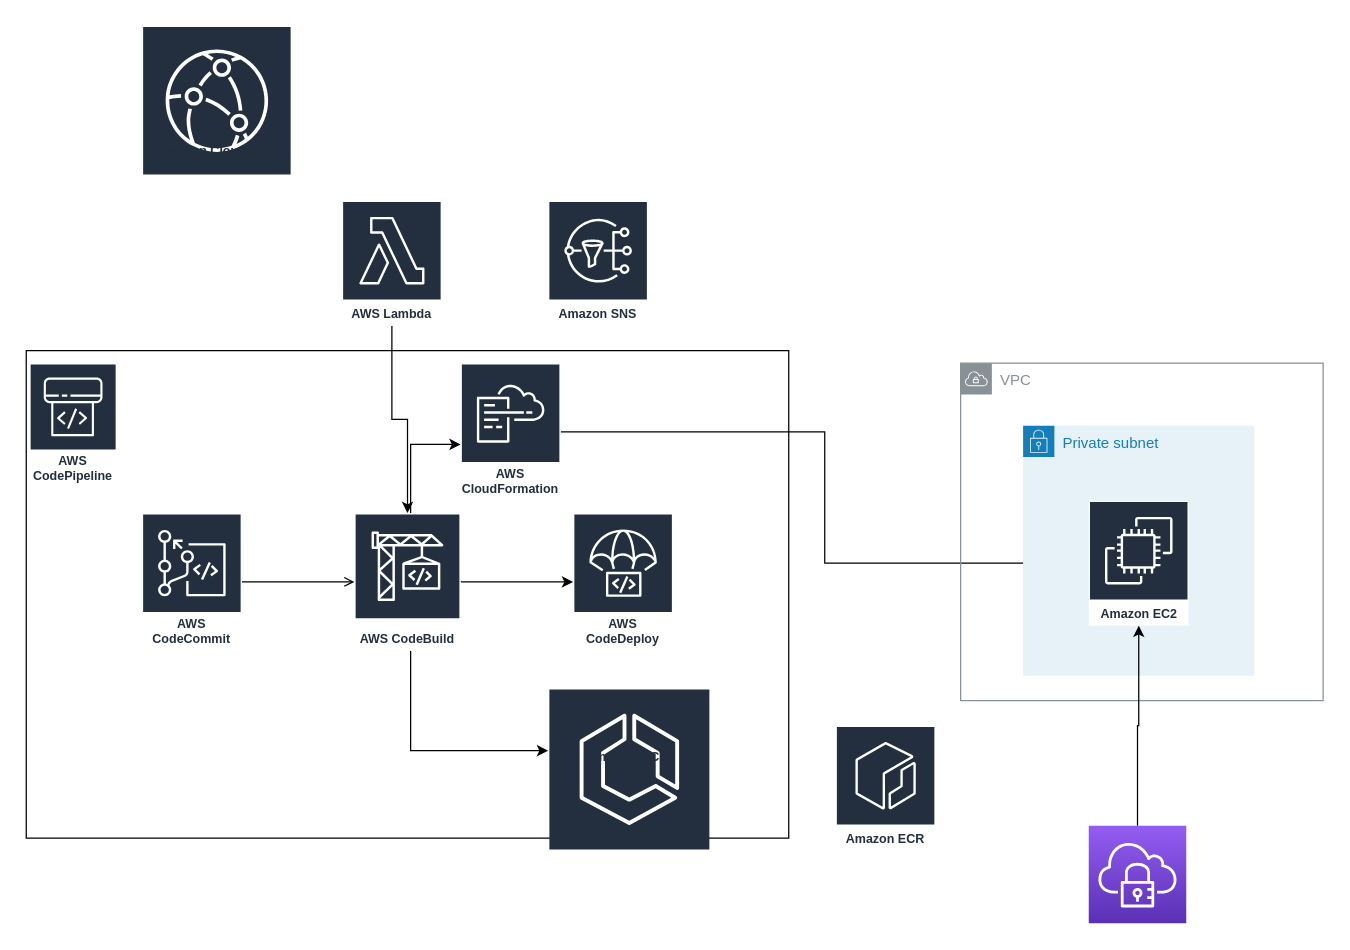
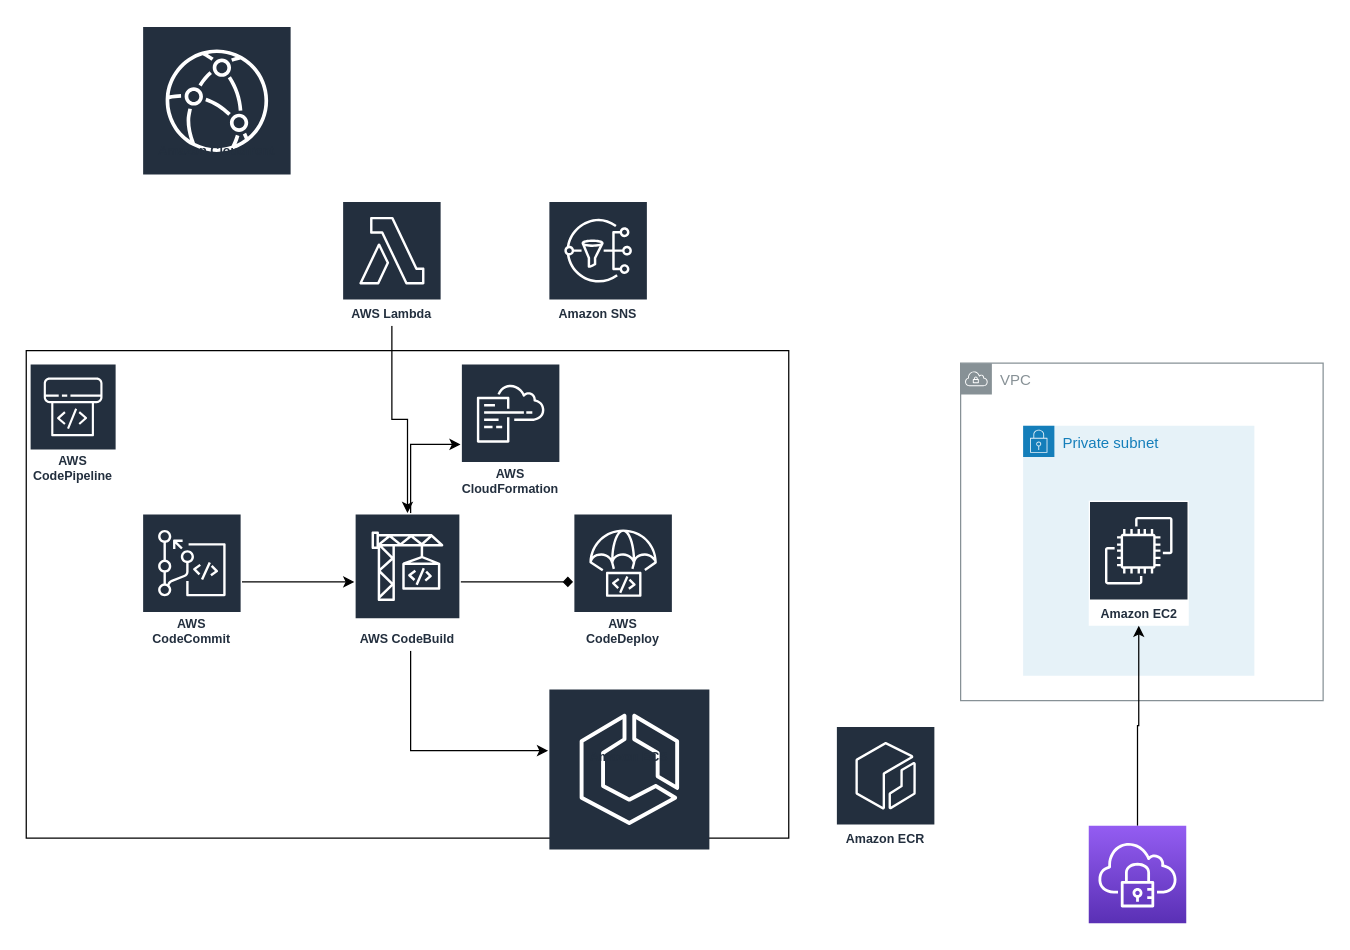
edge "AWS CloudFormation" -> "Amazon EC2": removed
edge "AWS CodeCommit" -> "AWS CodeBuild": arrowhead open -> classic
edge "AWS CodeBuild" -> "AWS CodeDeploy": arrowhead classic -> diamond
